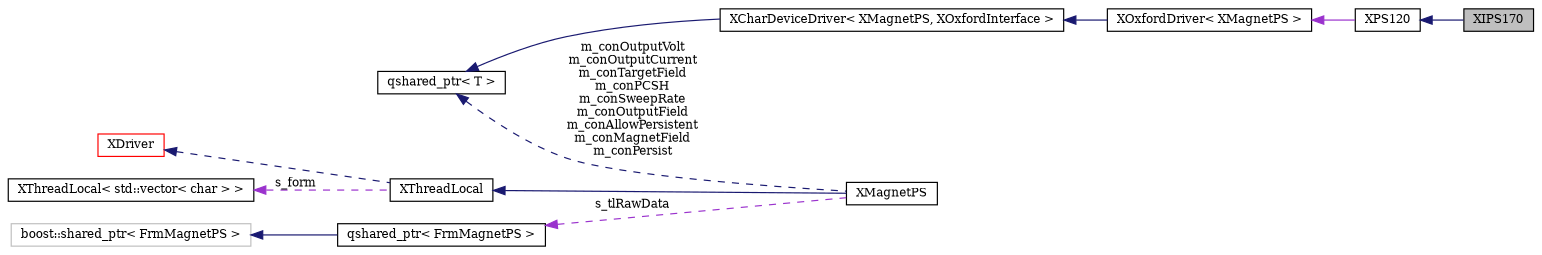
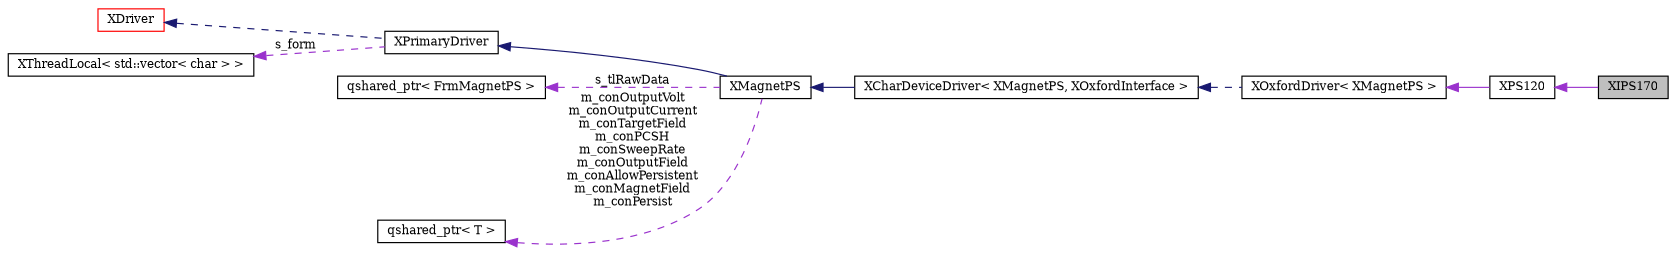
edge "XOxfordDriver< XMagnetPS >" -> "XCharDeviceDriver< XMagnetPS, XOxfordInterface >": style solid -> dashed
edge "XIPS170" -> "XPS120": color midnightblue -> darkorchid3
edge "XCharDeviceDriver< XMagnetPS, XOxfordInterface >" -> "qshared_ptr< T >": now "XCharDeviceDriver< XMagnetPS, XOxfordInterface >" -> "XMagnetPS"
edge "XMagnetPS" -> "qshared_ptr< T >": color midnightblue -> darkorchid3
node "XThreadLocal": label "XThreadLocal" -> "XPrimaryDriver"
node "boost::shared_ptr< FrmMagnetPS >": removed
